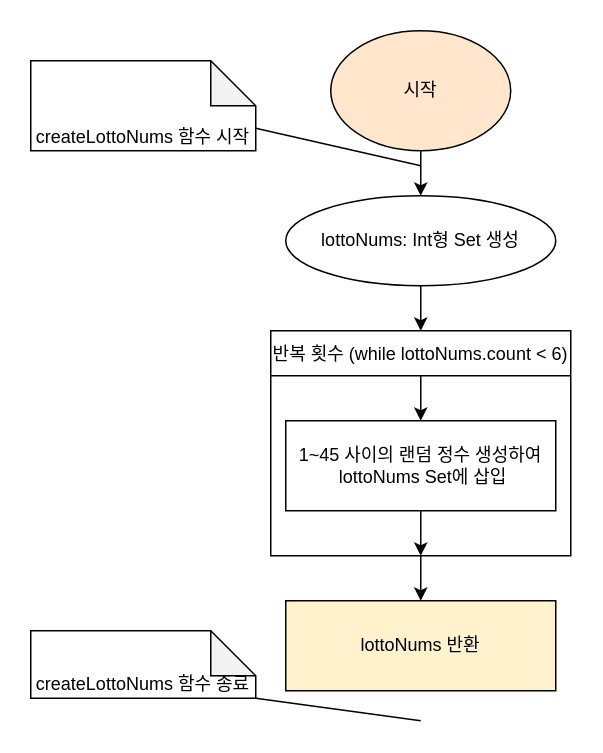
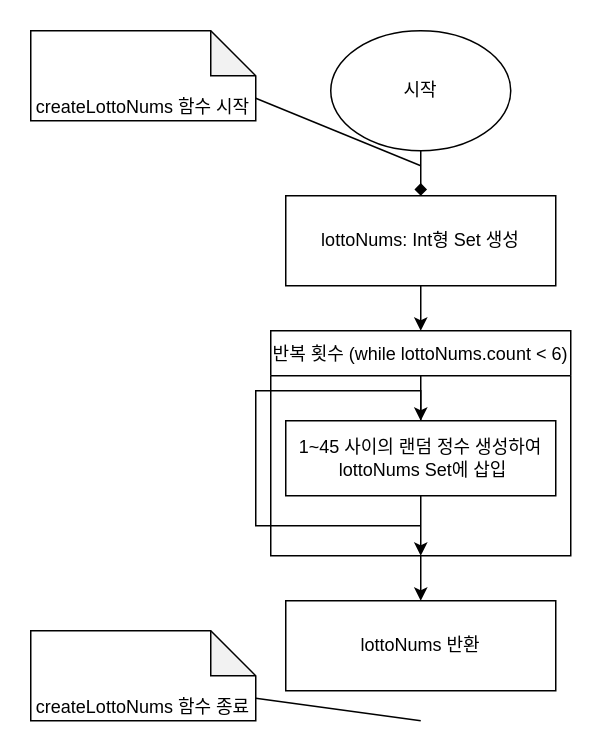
node "시작": fillcolor #ffe6cc -> #ffffff
node "createLottoNums 함수 시작": moved (143, 106) -> (143, 76)
edge "시작" -> "lottoNums: Int형 Set 생성": arrowhead classic -> diamond
node "lottoNums: Int형 Set 생성": shape ellipse -> rectangle
node "1~45 사이의 랜덤 정수 생성하여 lottoNums Set에 삽입": size 270x90 -> 270x75
node "lottoNums 반환": fillcolor #fff2cc -> #ffffff
node "createLottoNums 함수 종료": size 225x68 -> 225x90
